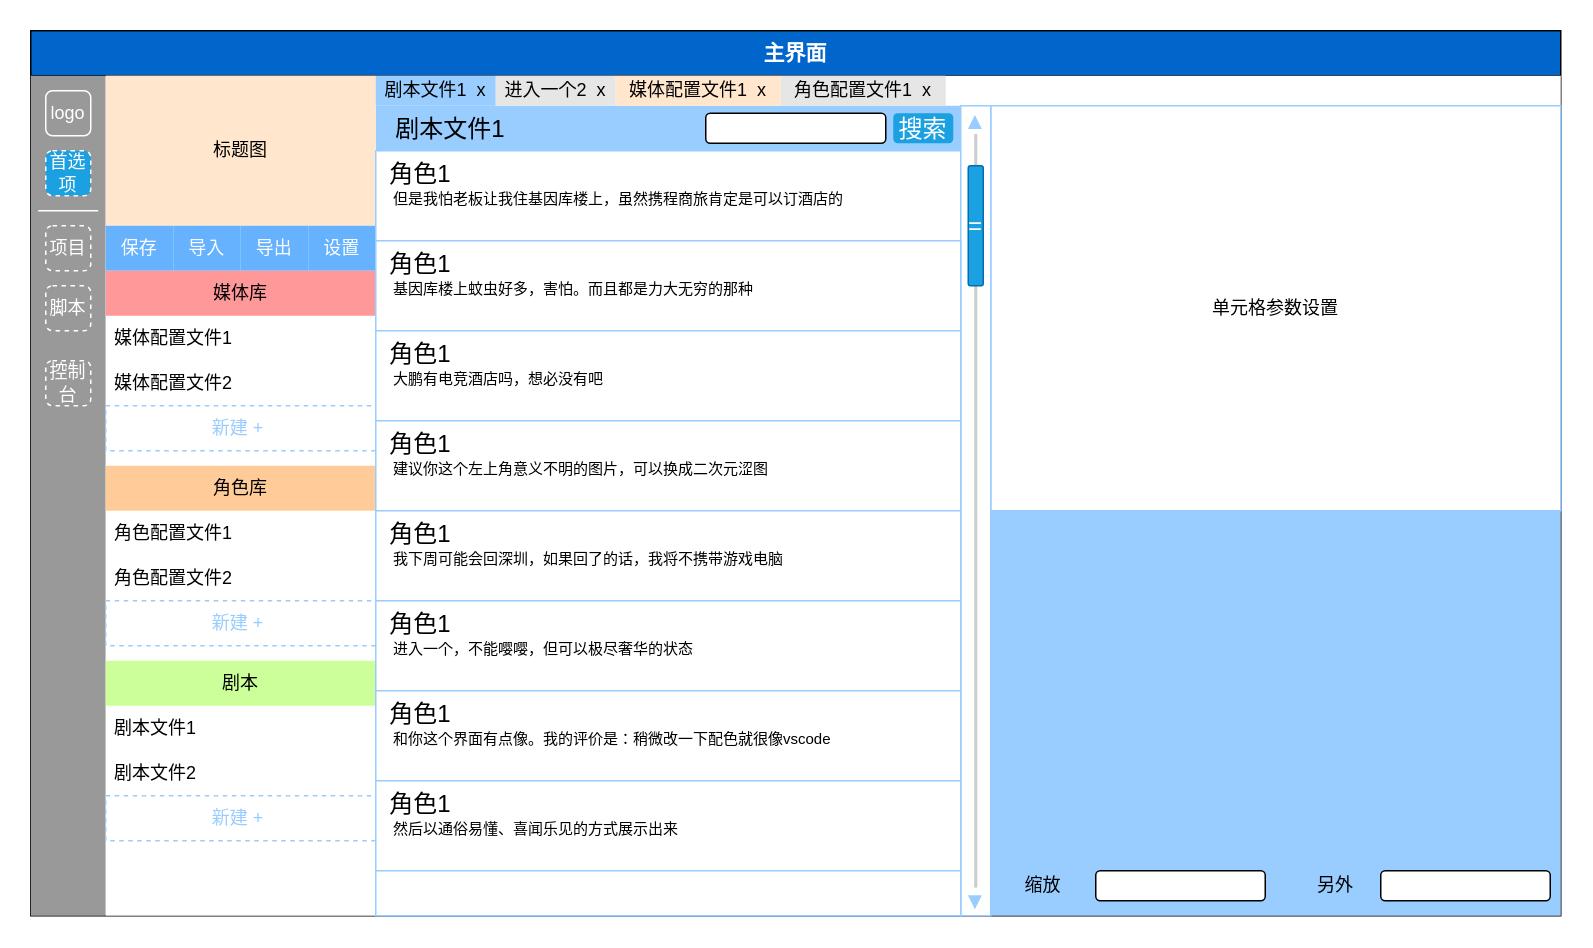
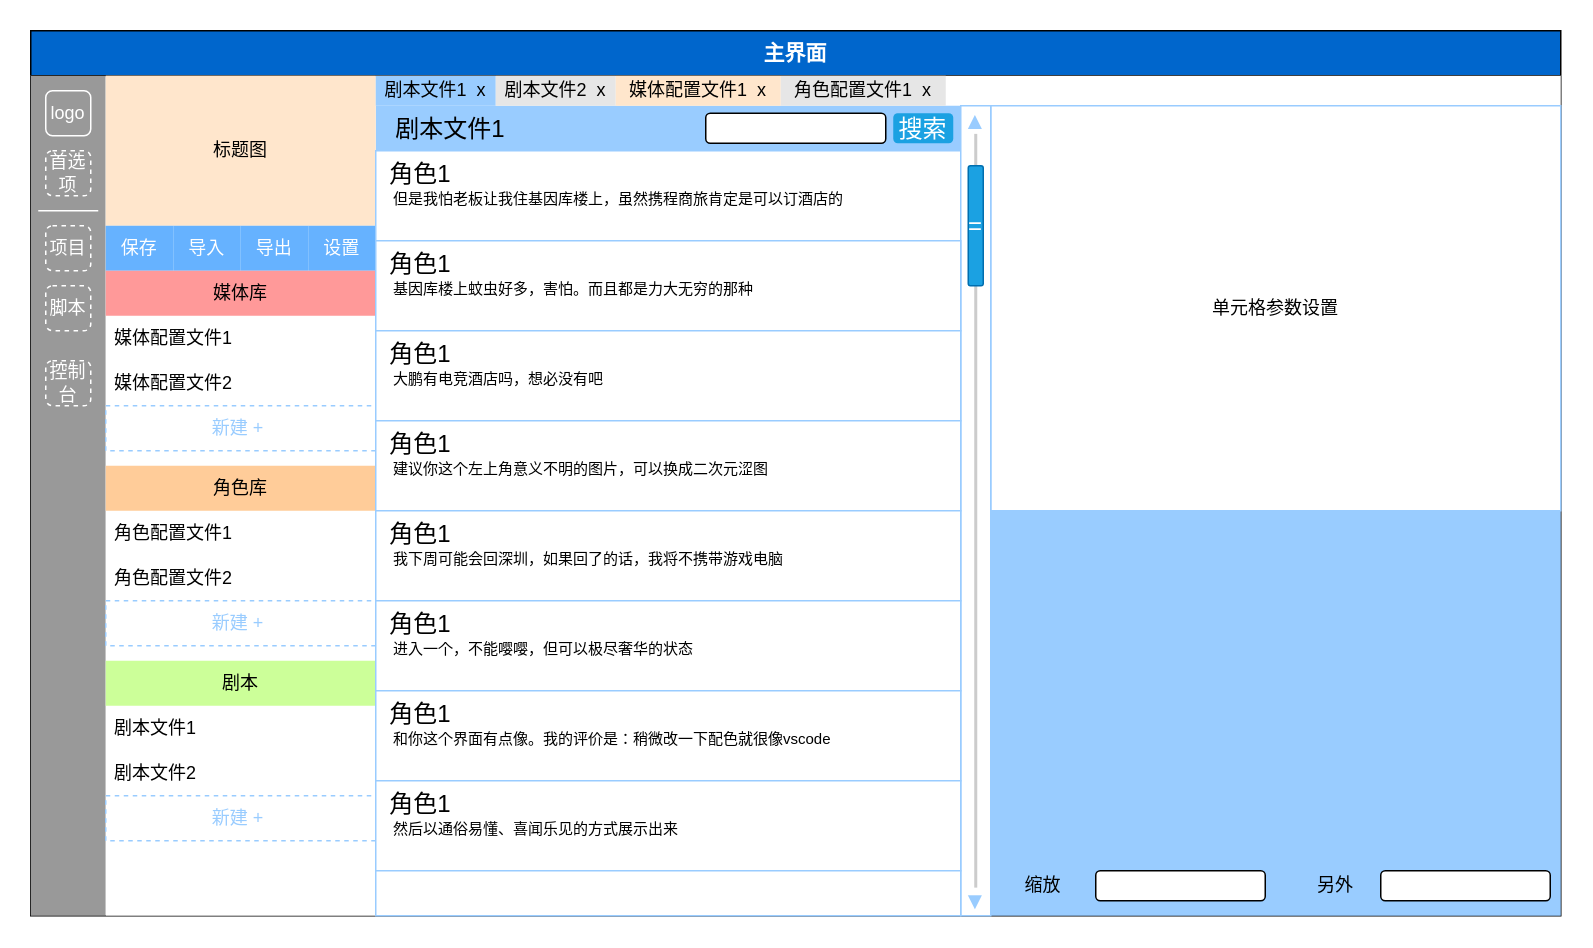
node "进入一个2 x": label "进入一个2 x" -> "剧本文件2 x"
node "首选项": fillcolor #1ba1e2 -> #999999
